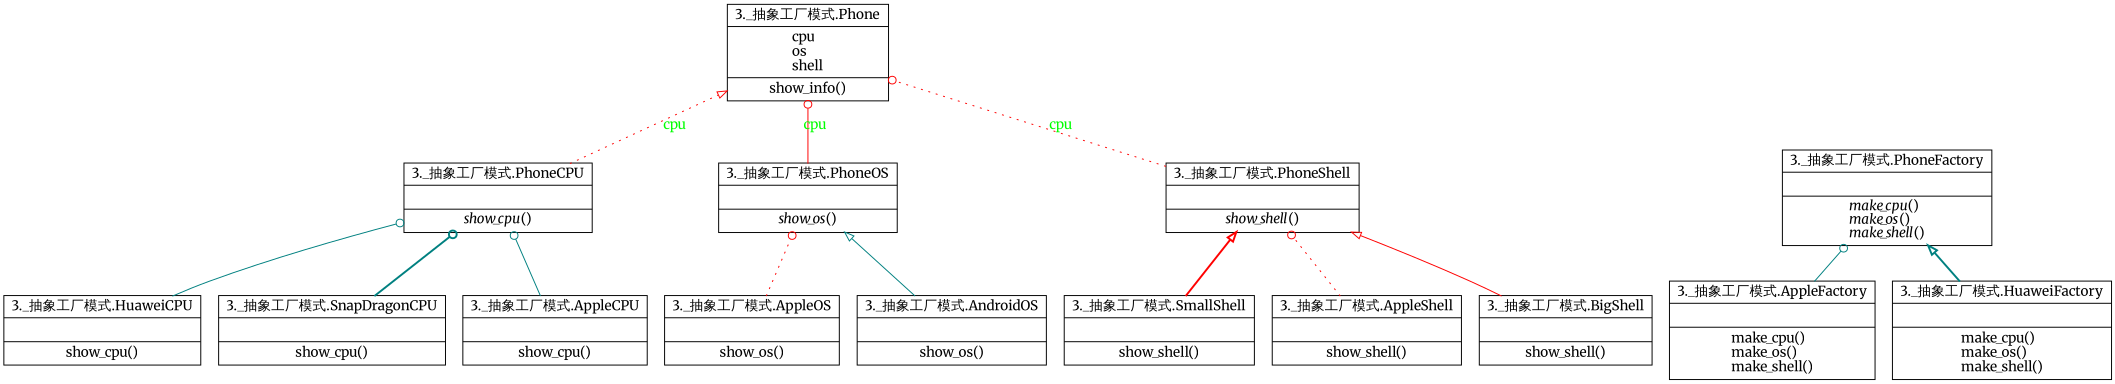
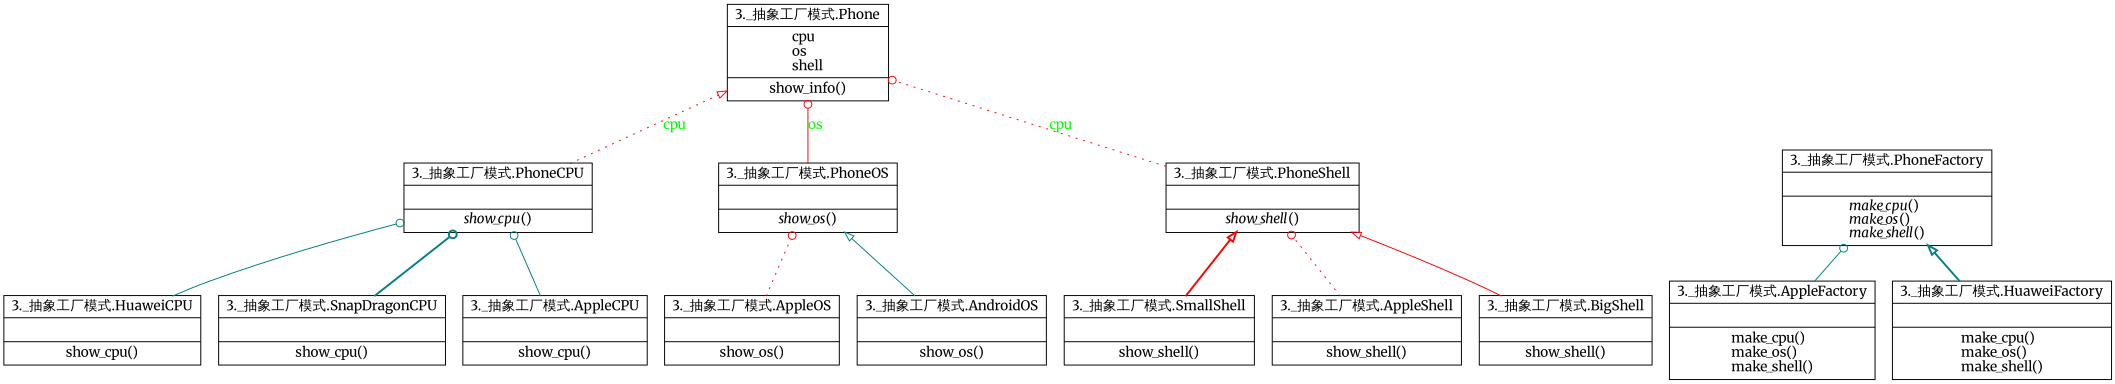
edge "3._抽象工厂模式.PhoneOS" -> "3._抽象工厂模式.Phone": label "cpu" -> "os"
